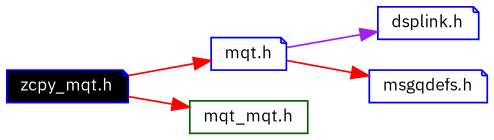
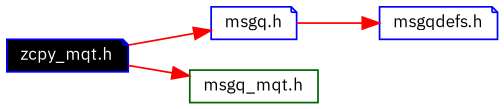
node "dsplink.h": removed
node "mqt.h": label "mqt.h" -> "msgq.h"
node "mqt_mqt.h": label "mqt_mqt.h" -> "msgq_mqt.h"
